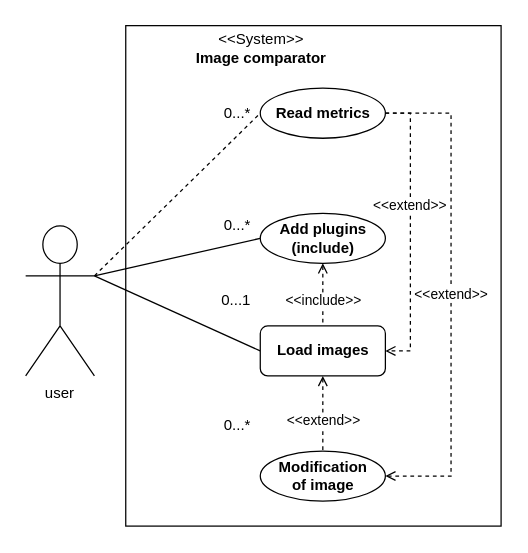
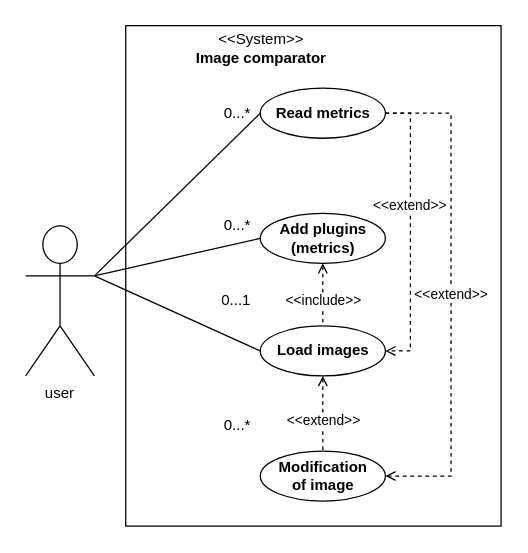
edge "Read metrics" -- "user": style dashed -> solid
node "Add plugins (include)": label "Add plugins (include)" -> "Add plugins (metrics)"
node "Load images": shape rounded rectangle -> ellipse
